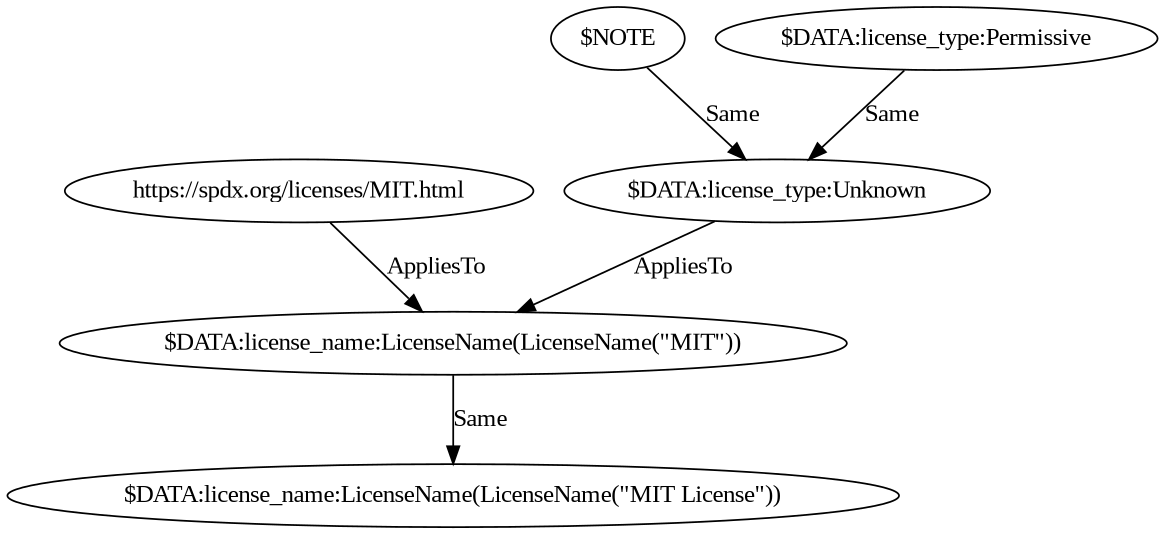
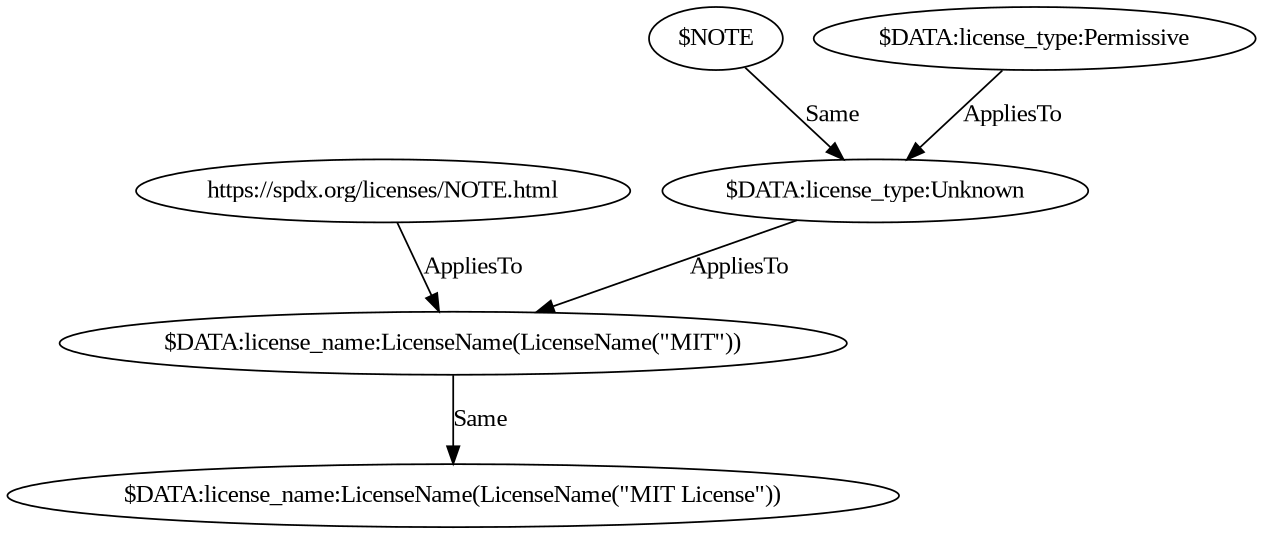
edge "$DATA:license_type:Permissive" -> "$DATA:license_type:Unknown": label "Same" -> "AppliesTo"
node "https://spdx.org/licenses/MIT.html": label "https://spdx.org/licenses/MIT.html" -> "https://spdx.org/licenses/NOTE.html"
